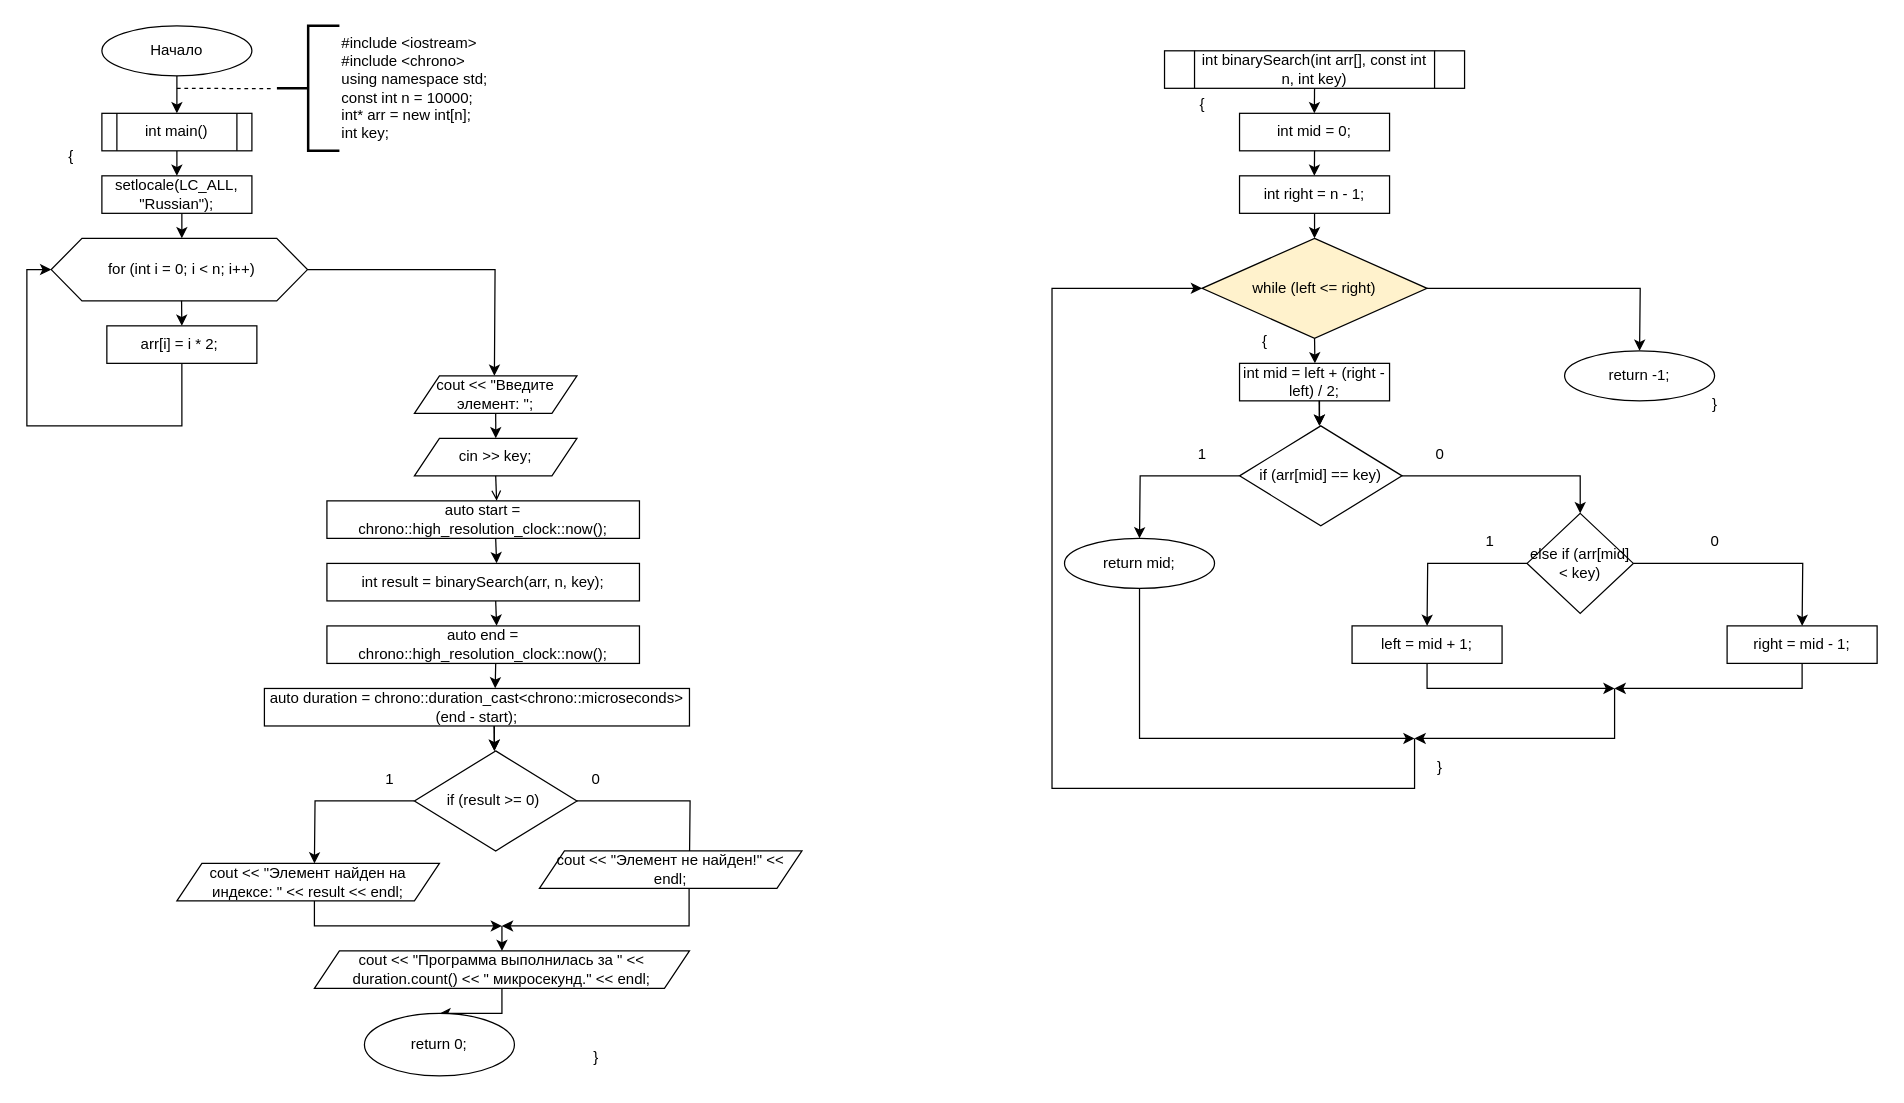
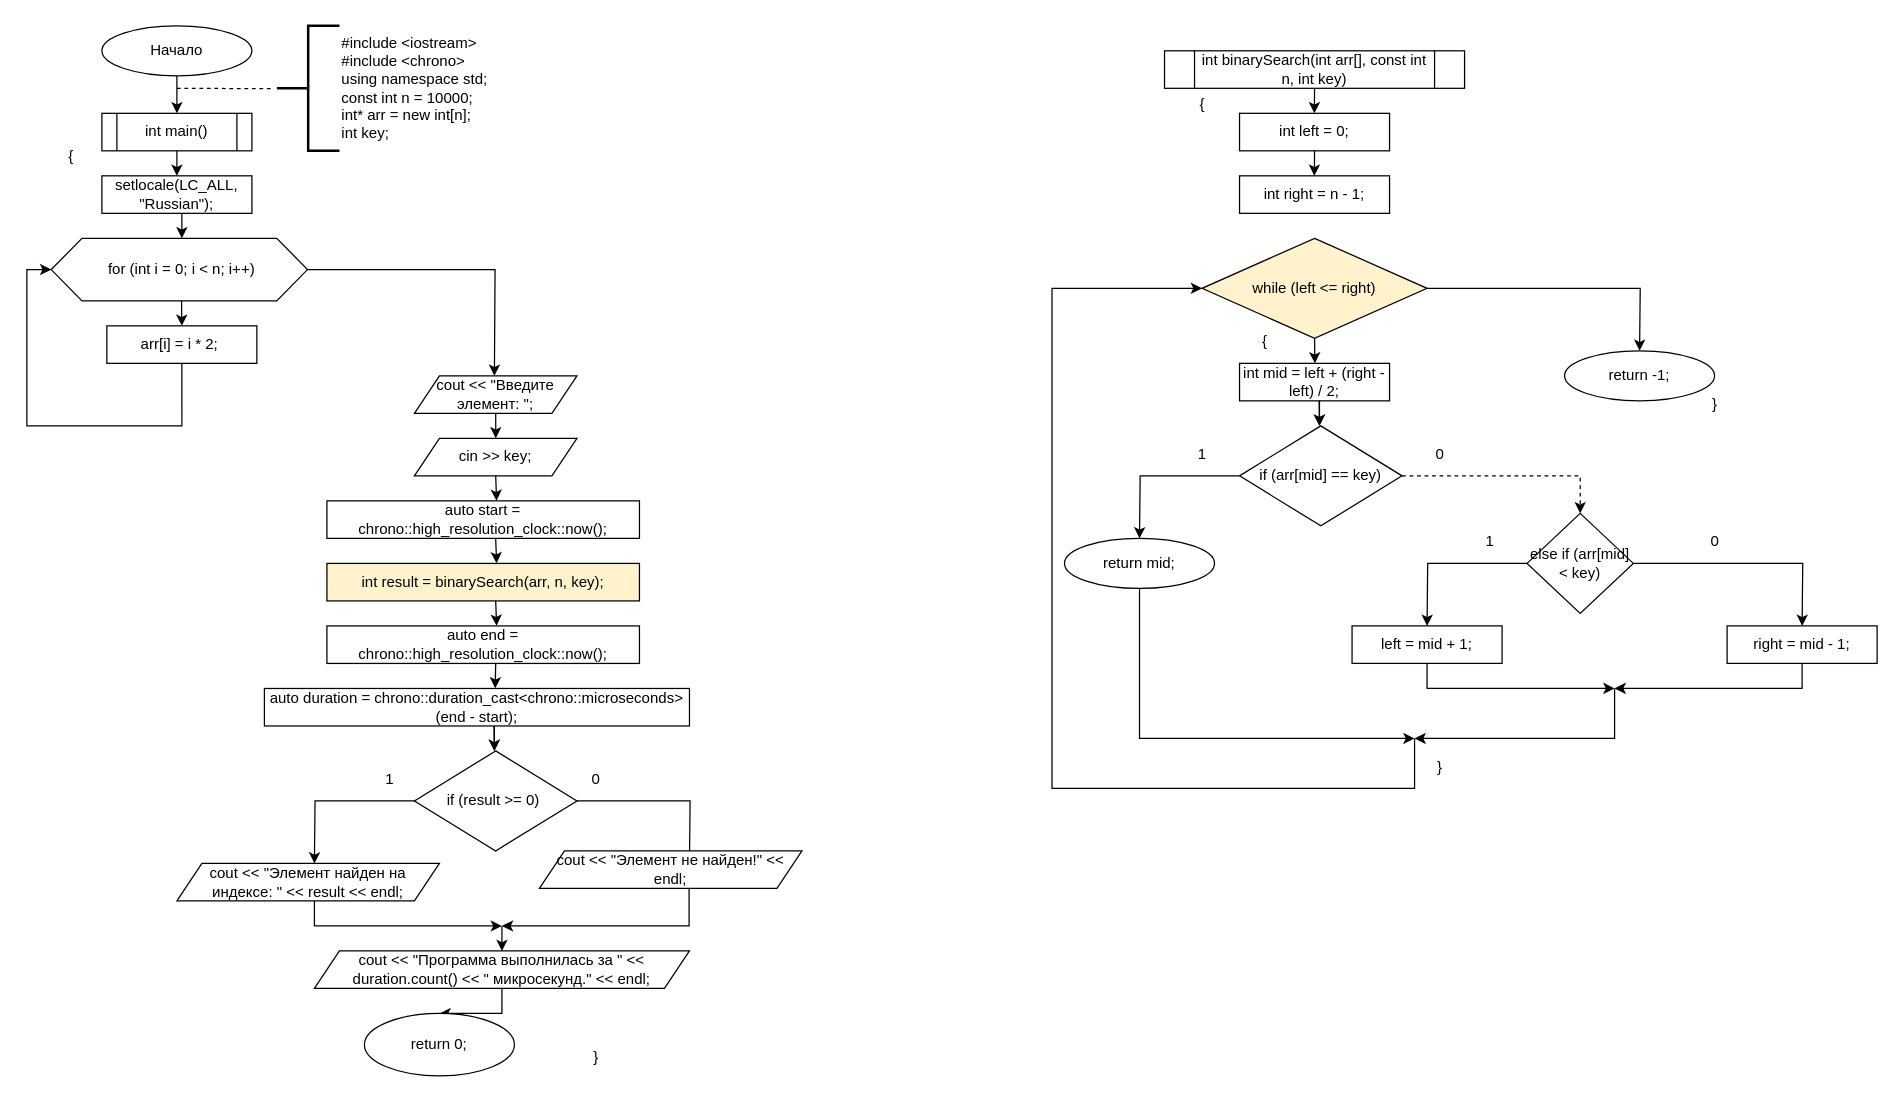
node "int mid = 0;": label "int mid = 0;" -> "int left = 0;"
edge "int right = n - 1;" -> "while (left <= right)": removed
edge "if (arr[mid] == key)" -> "else if (arr[mid] < key)": style solid -> dashed
edge "cin >> key;" -> "auto start = chrono::high_resolution_clock::now();": arrowhead open -> classic
node "int result = binarySearch(arr, n, key);": fillcolor #ffffff -> #fff2cc
